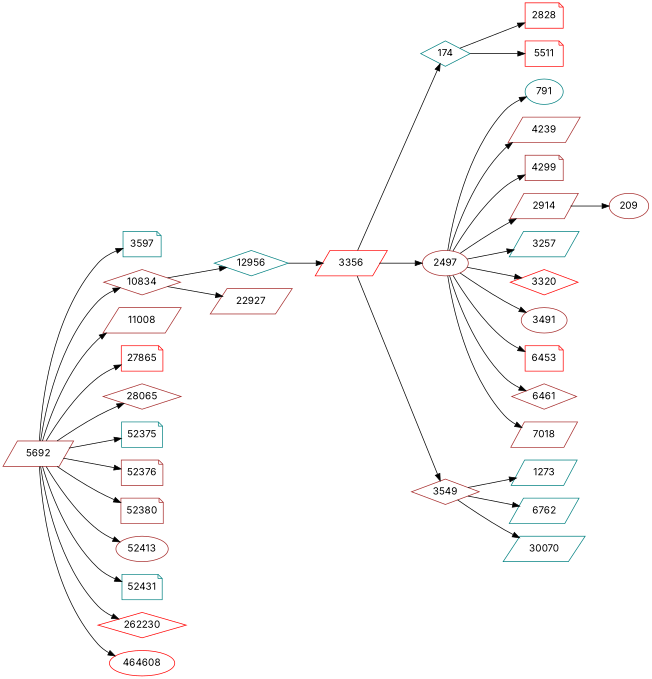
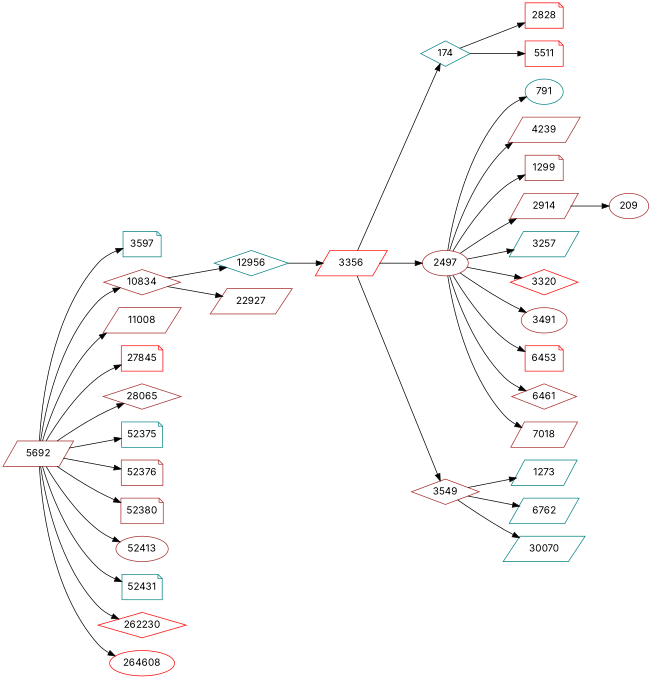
node "4299": label "4299" -> "1299"
node "27865": label "27865" -> "27845"
node "464608": label "464608" -> "264608"
